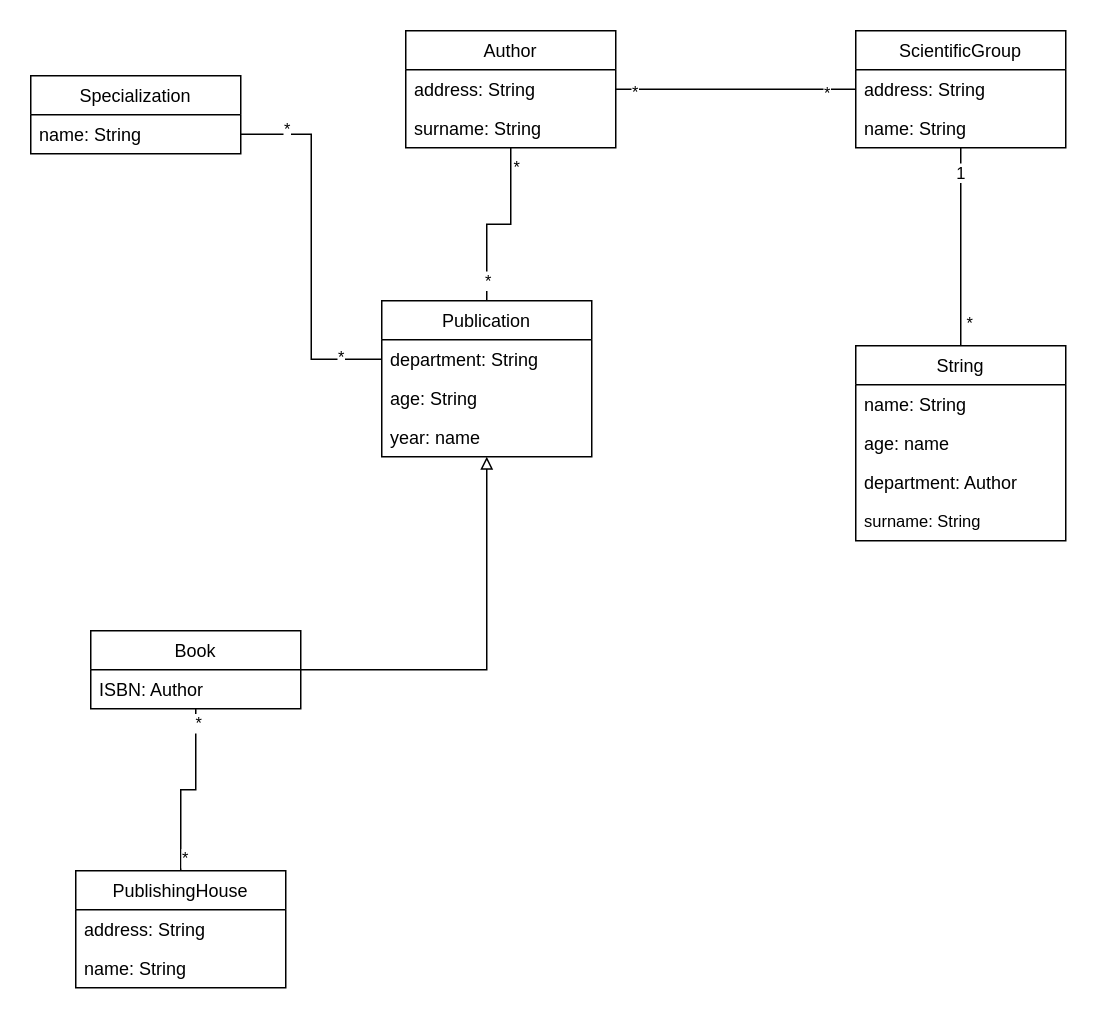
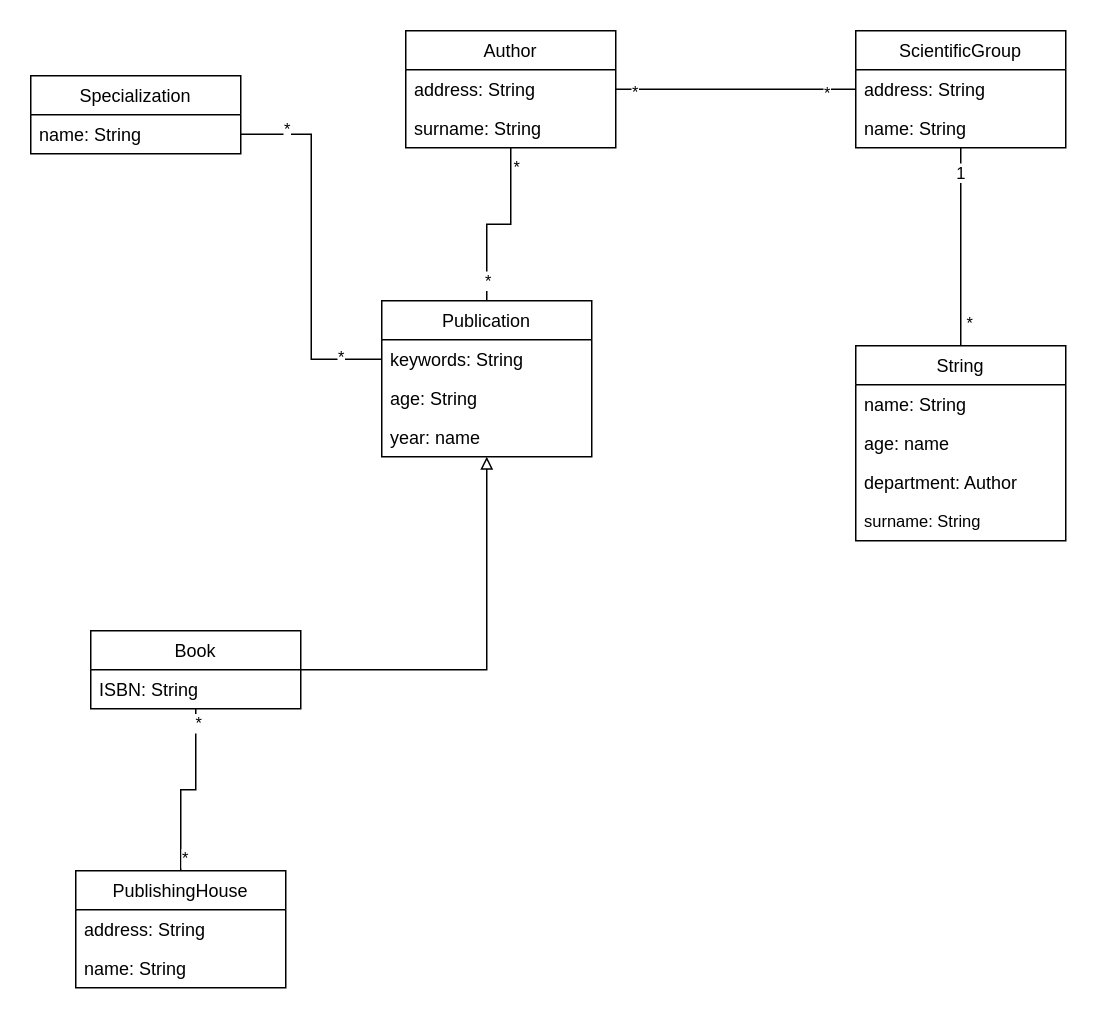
node "department: String": label "department: String" -> "keywords: String"
node "ISBN: Author": label "ISBN: Author" -> "ISBN: String"
